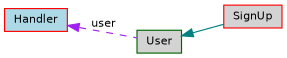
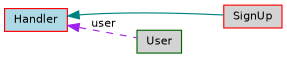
edge "SignUp" -> "User": now "SignUp" -> "Handler"
